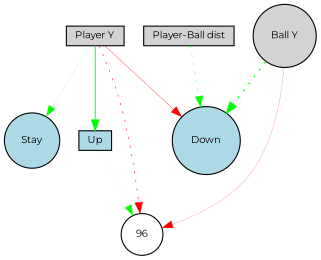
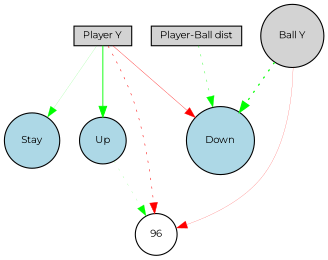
node "Up": shape box -> circle
